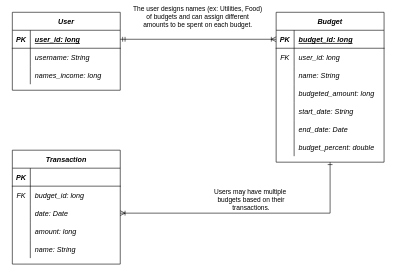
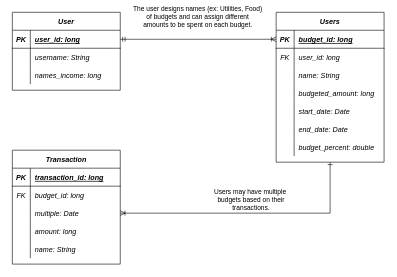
node "Budget": label "Budget" -> "Users"
node "start_date: String": label "start_date: String" -> "start_date: Date"
node "transaction_id: long": added
node "date: Date": label "date: Date" -> "multiple: Date"
